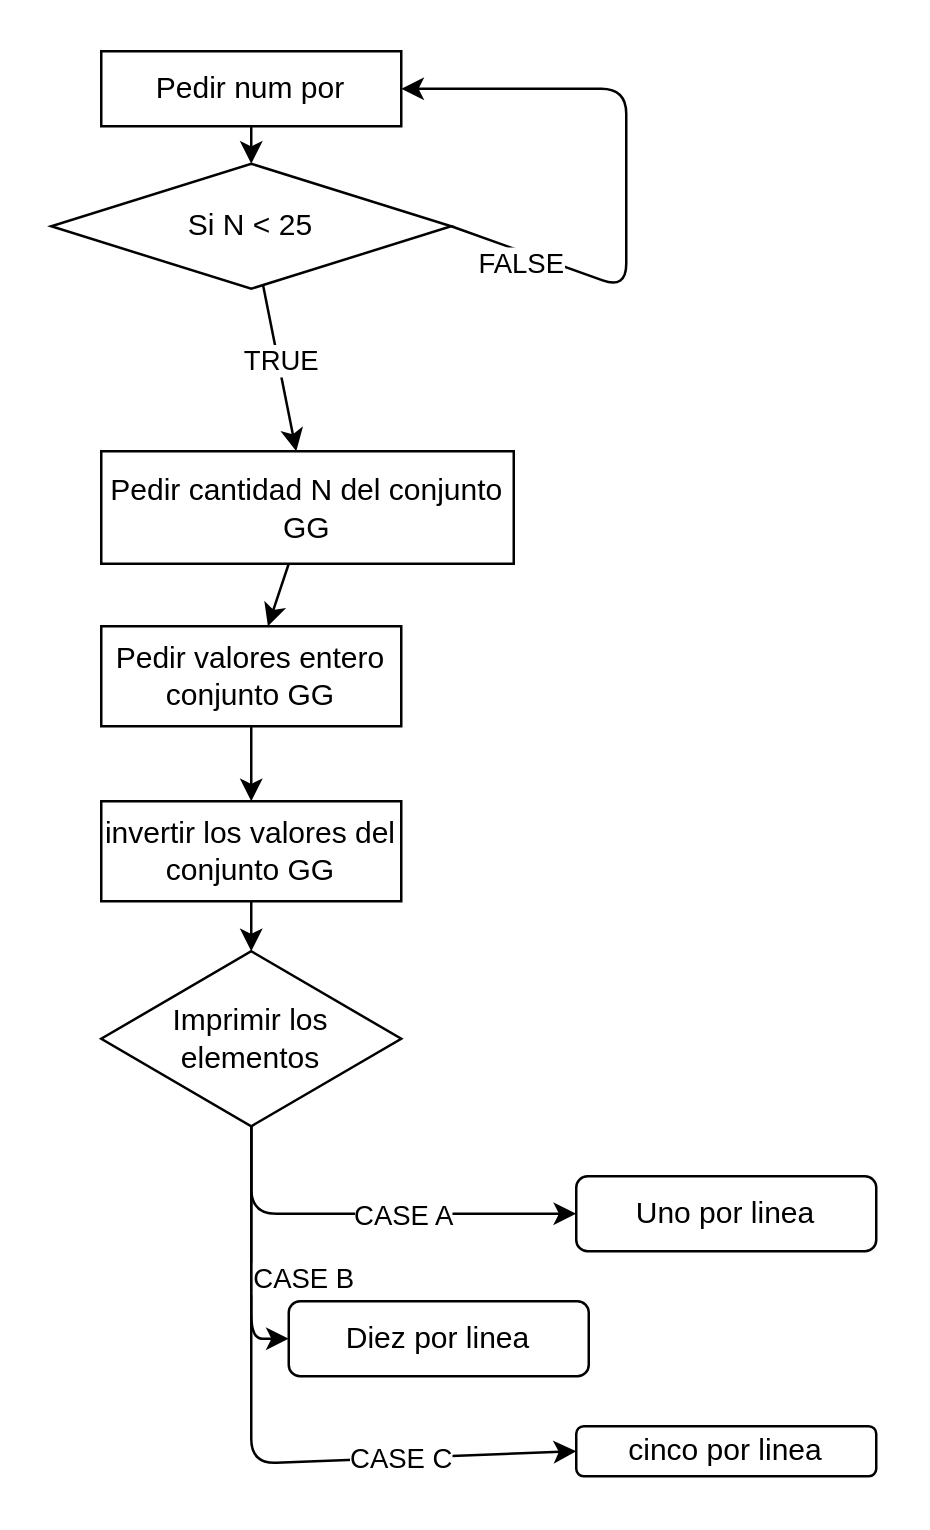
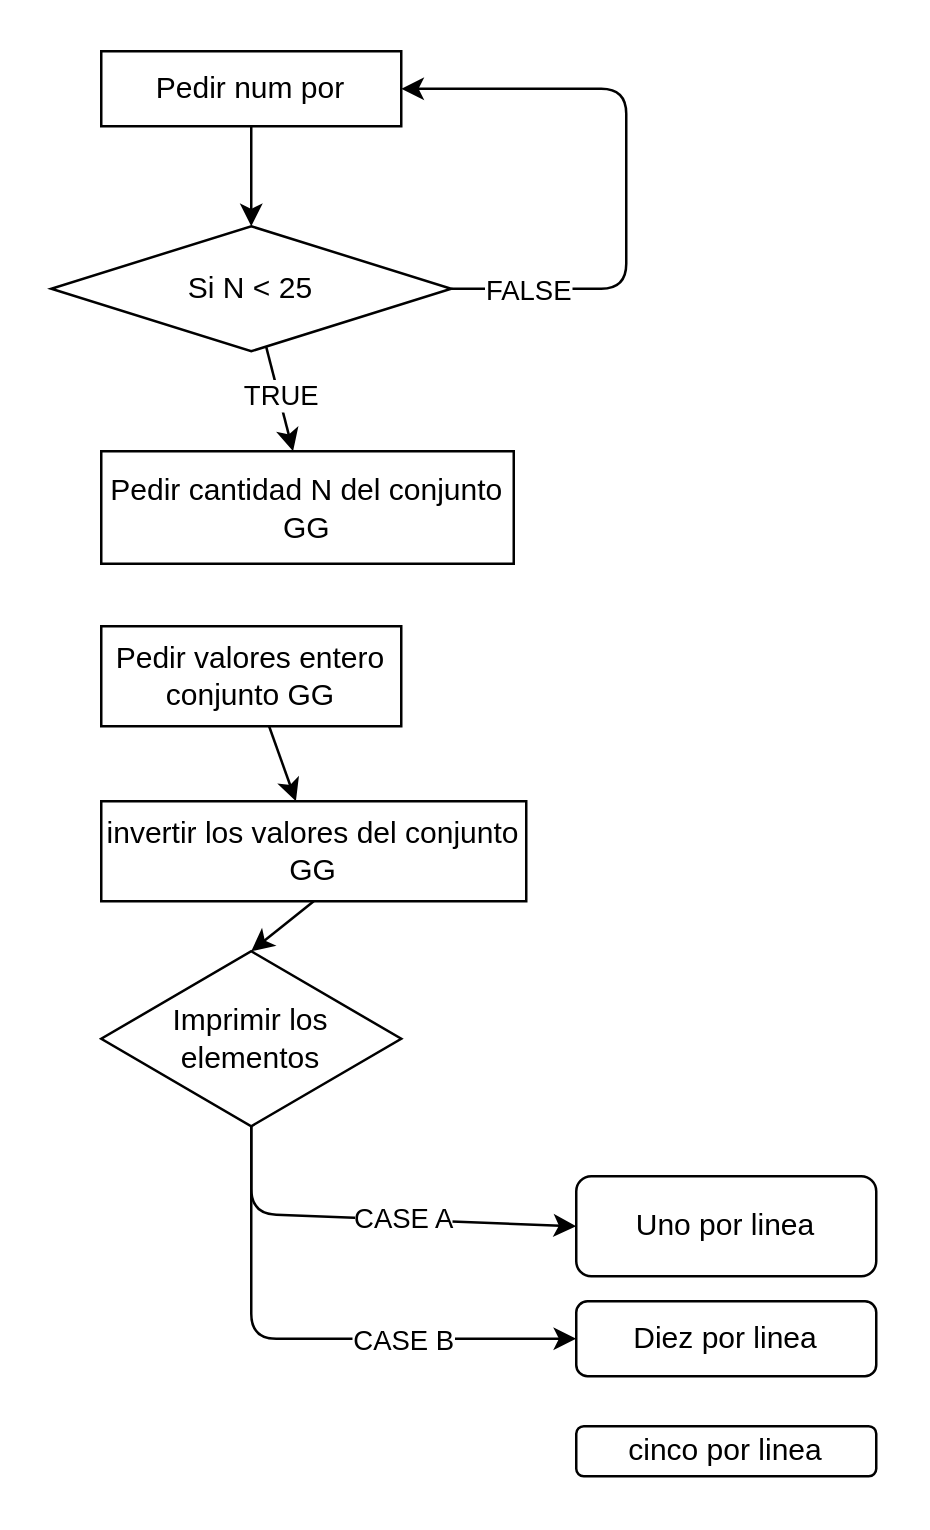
node "Si N < 25": moved (251, 226) -> (251, 289)
edge "Pedir cantidad N del conjunto GG" -> "Pedir valores entero conjunto GG": removed
node "invertir los valores del conjunto GG": size 300x100 -> 425x100
node "Uno por linea": size 300x75 -> 300x100
node "Diez por linea": moved (439, 1339) -> (726, 1339)
edge "Imprimir los elementos" -> "cinco por linea": removed, label "CASE C"
